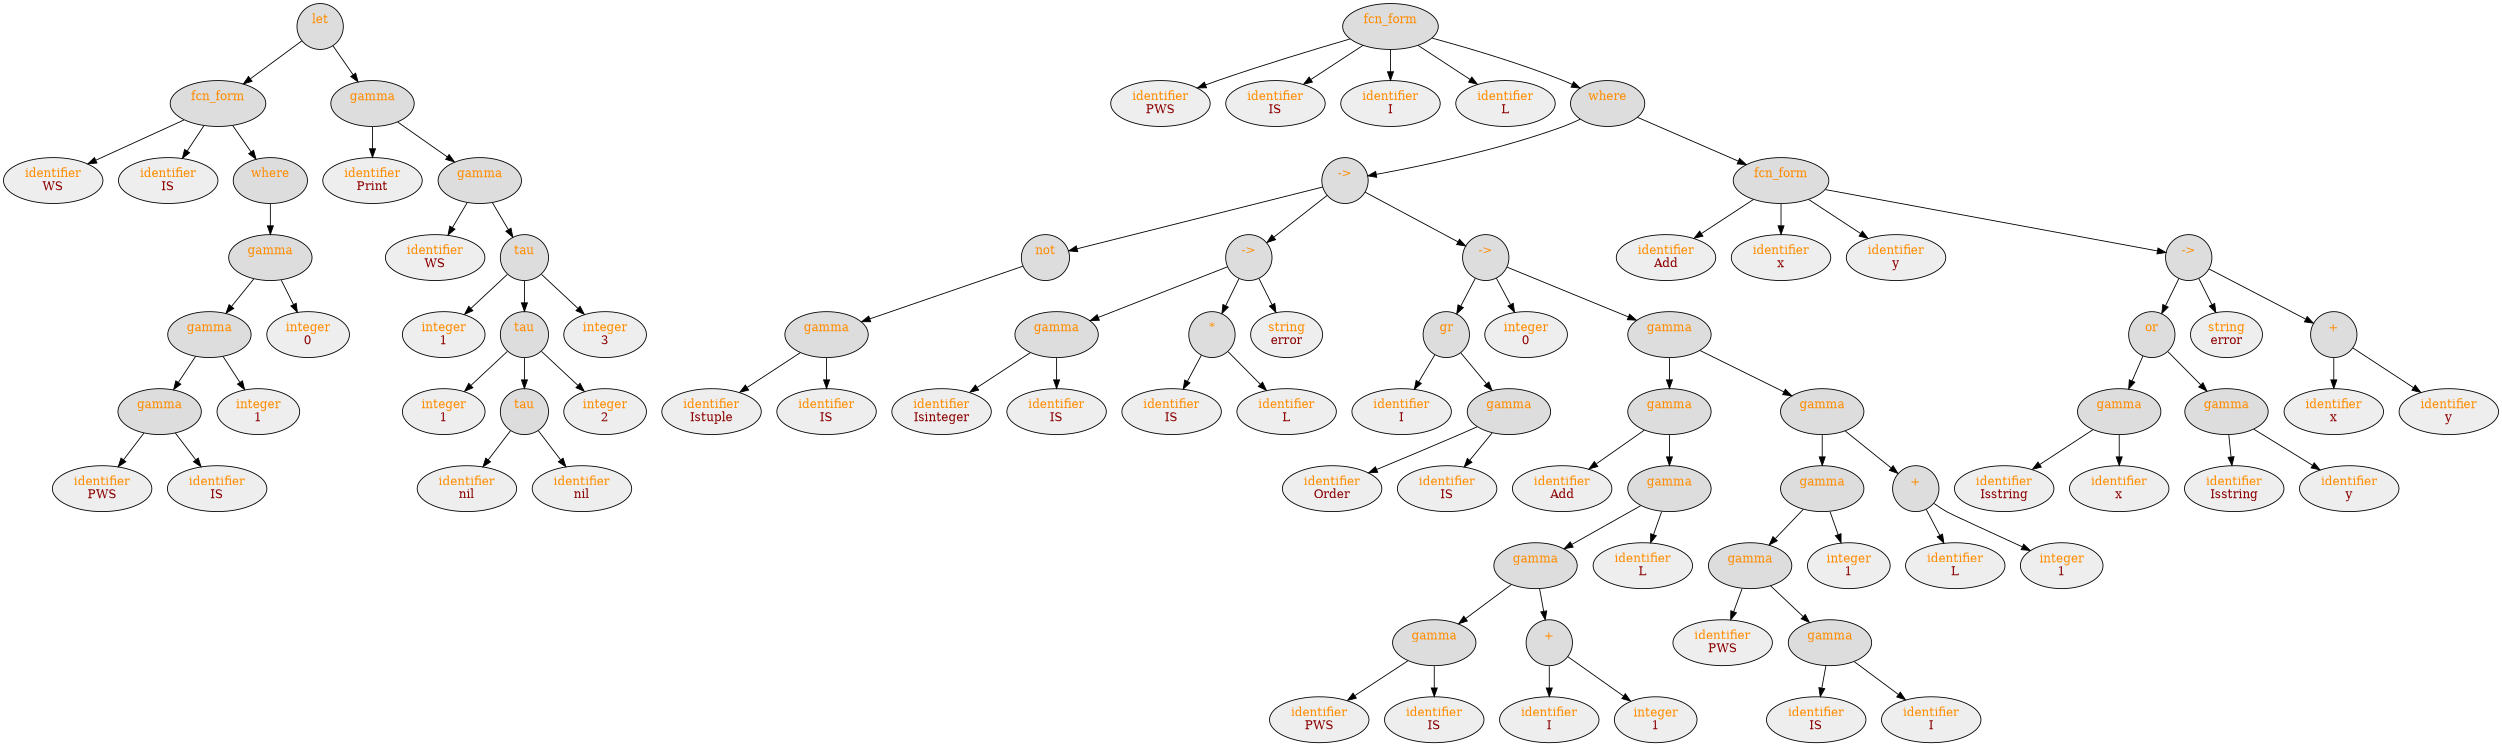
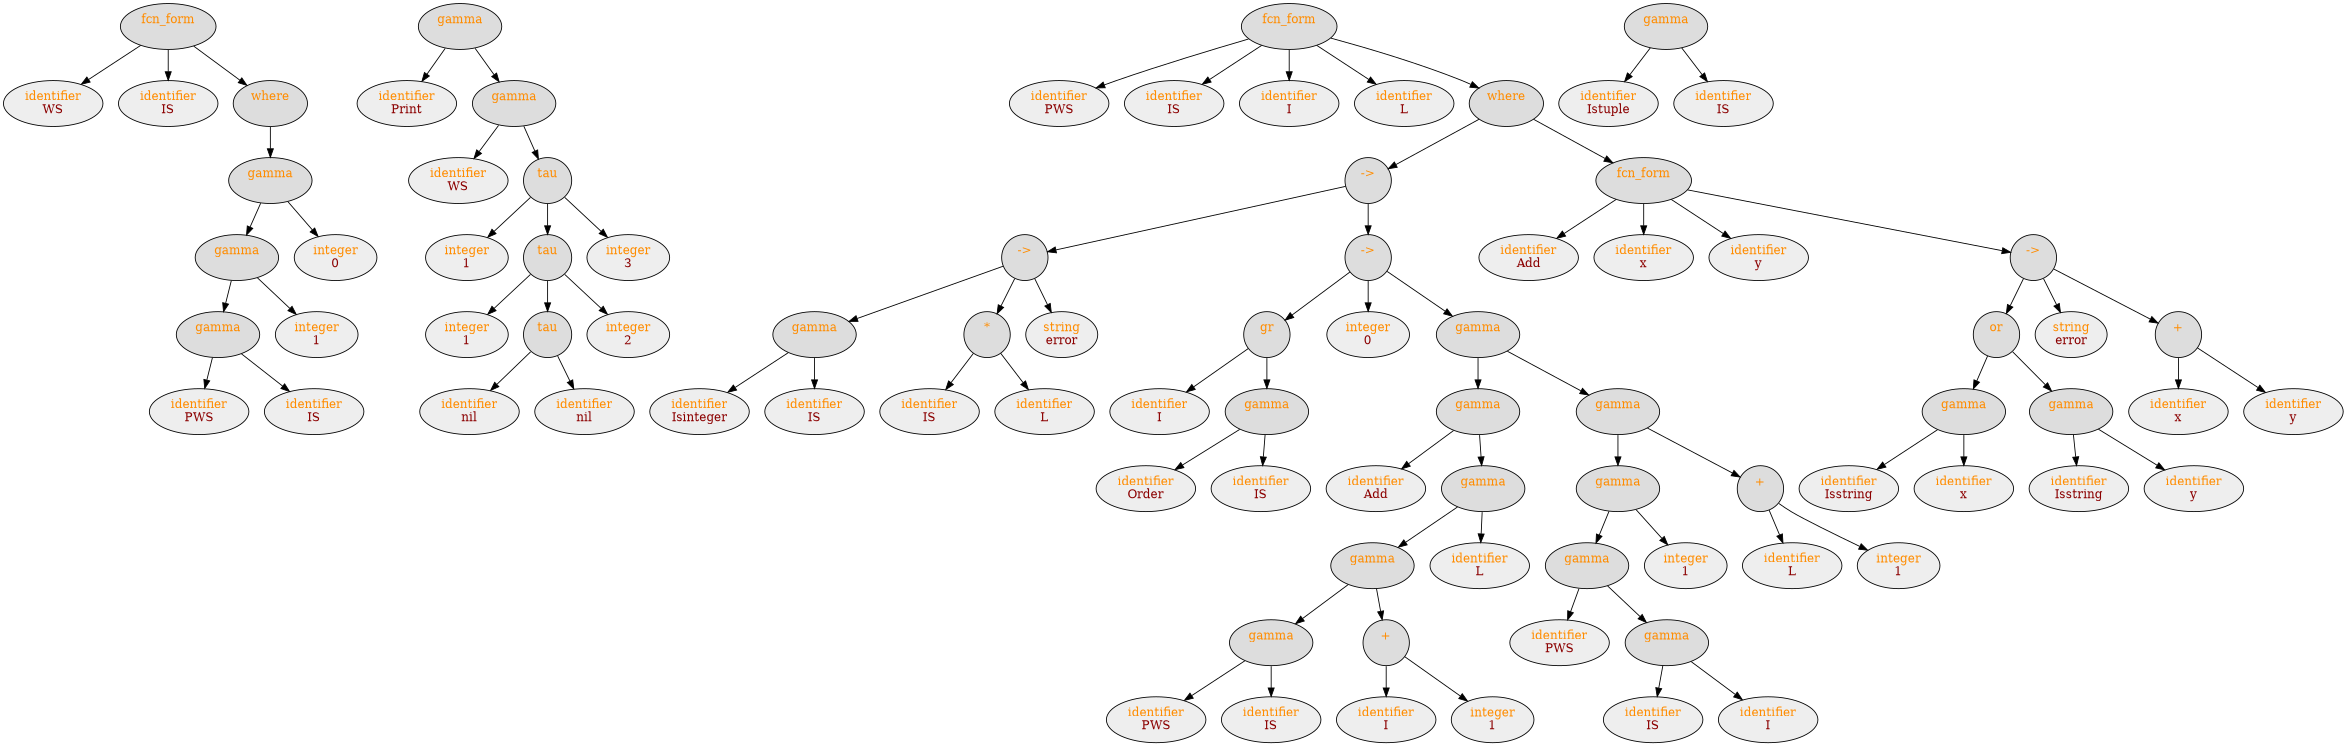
node "let": removed
node "not": removed
